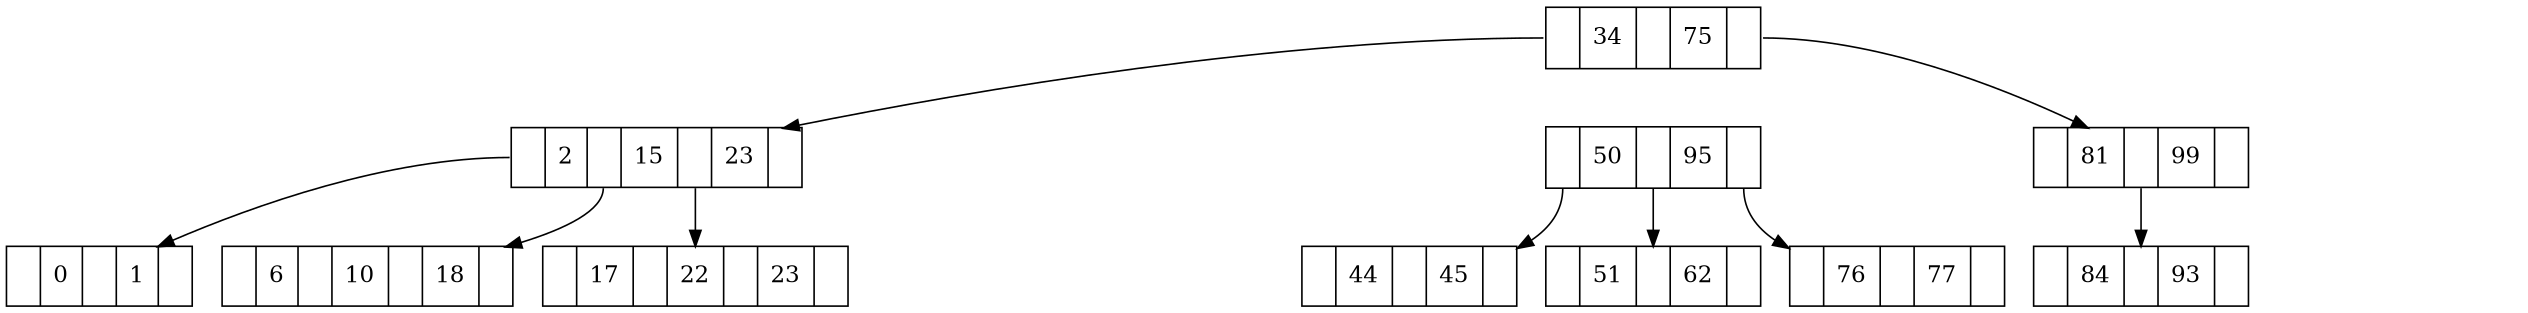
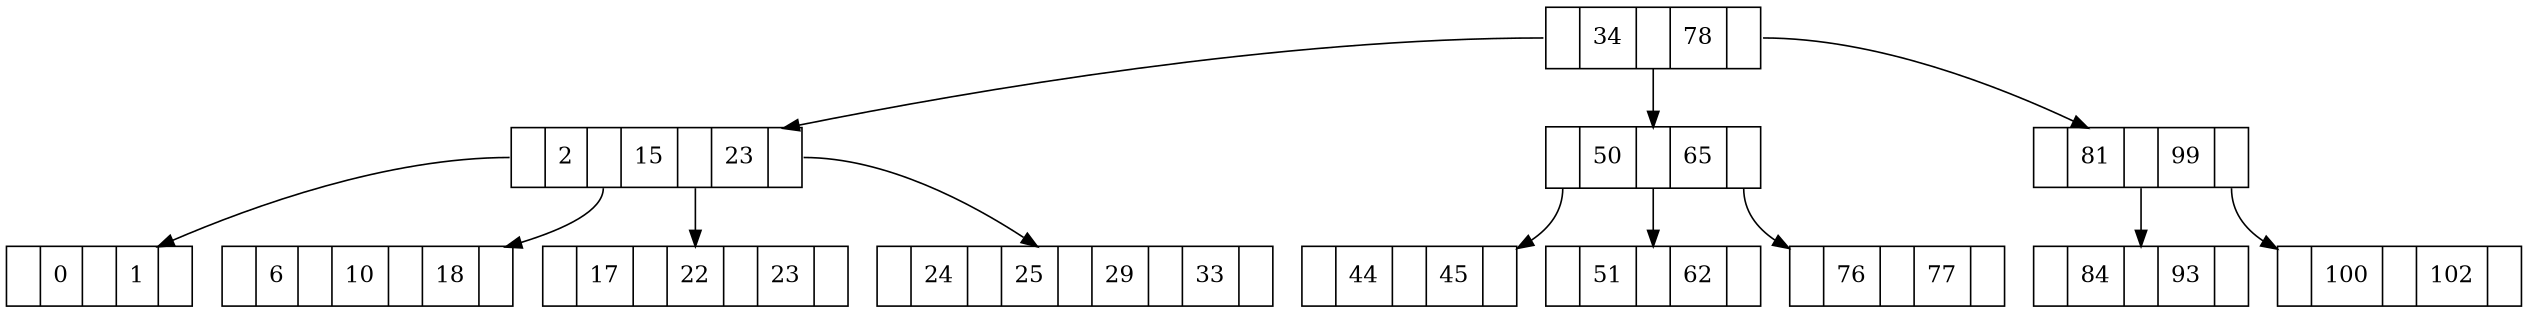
node "34": text "75" -> "78"
edge "34" -> "50": added
node "50": text "95" -> "65"
node "24": added
node "100": added
